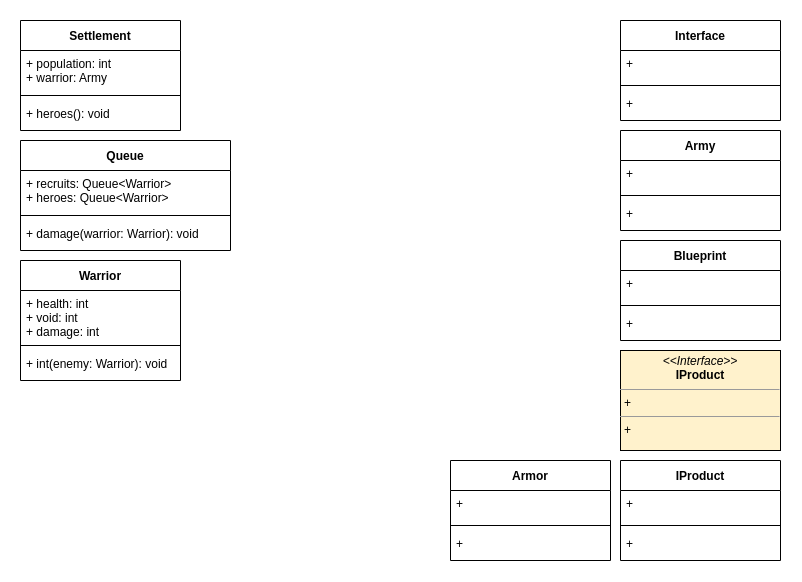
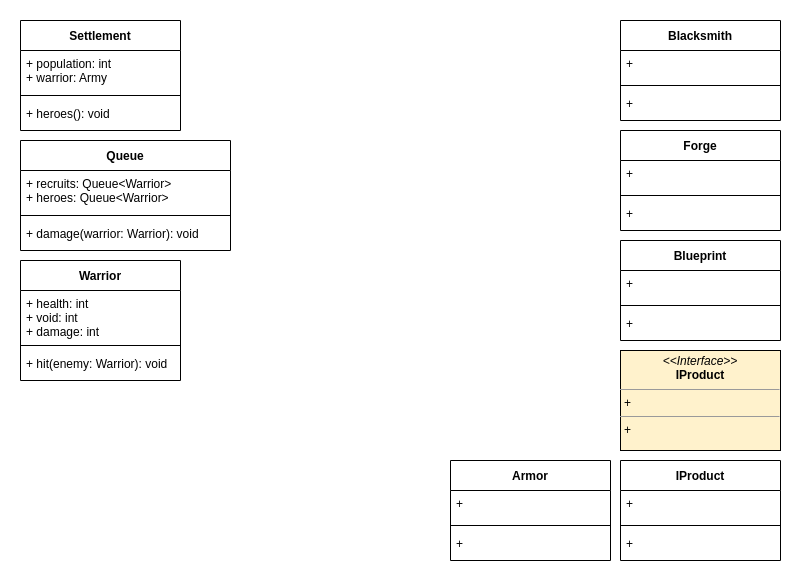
node "Interface": label "Interface" -> "Blacksmith"
node "Army": label "Army" -> "Forge"
node "+ int(enemy: Warrior): void": label "+ int(enemy: Warrior): void" -> "+ hit(enemy: Warrior): void"
